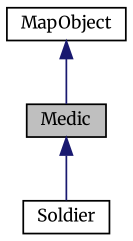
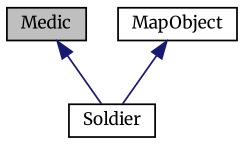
edge "Medic" -> "MapObject": now "Soldier" -> "MapObject"
